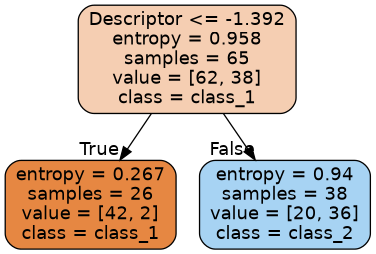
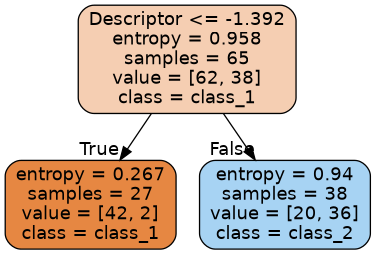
node "entropy = 0.267 samples = 26 value = [42, 2] class = class_1": label "entropy = 0.267 samples = 26 value = [42, 2] class = class_1" -> "entropy = 0.267 samples = 27 value = [42, 2] class = class_1"
